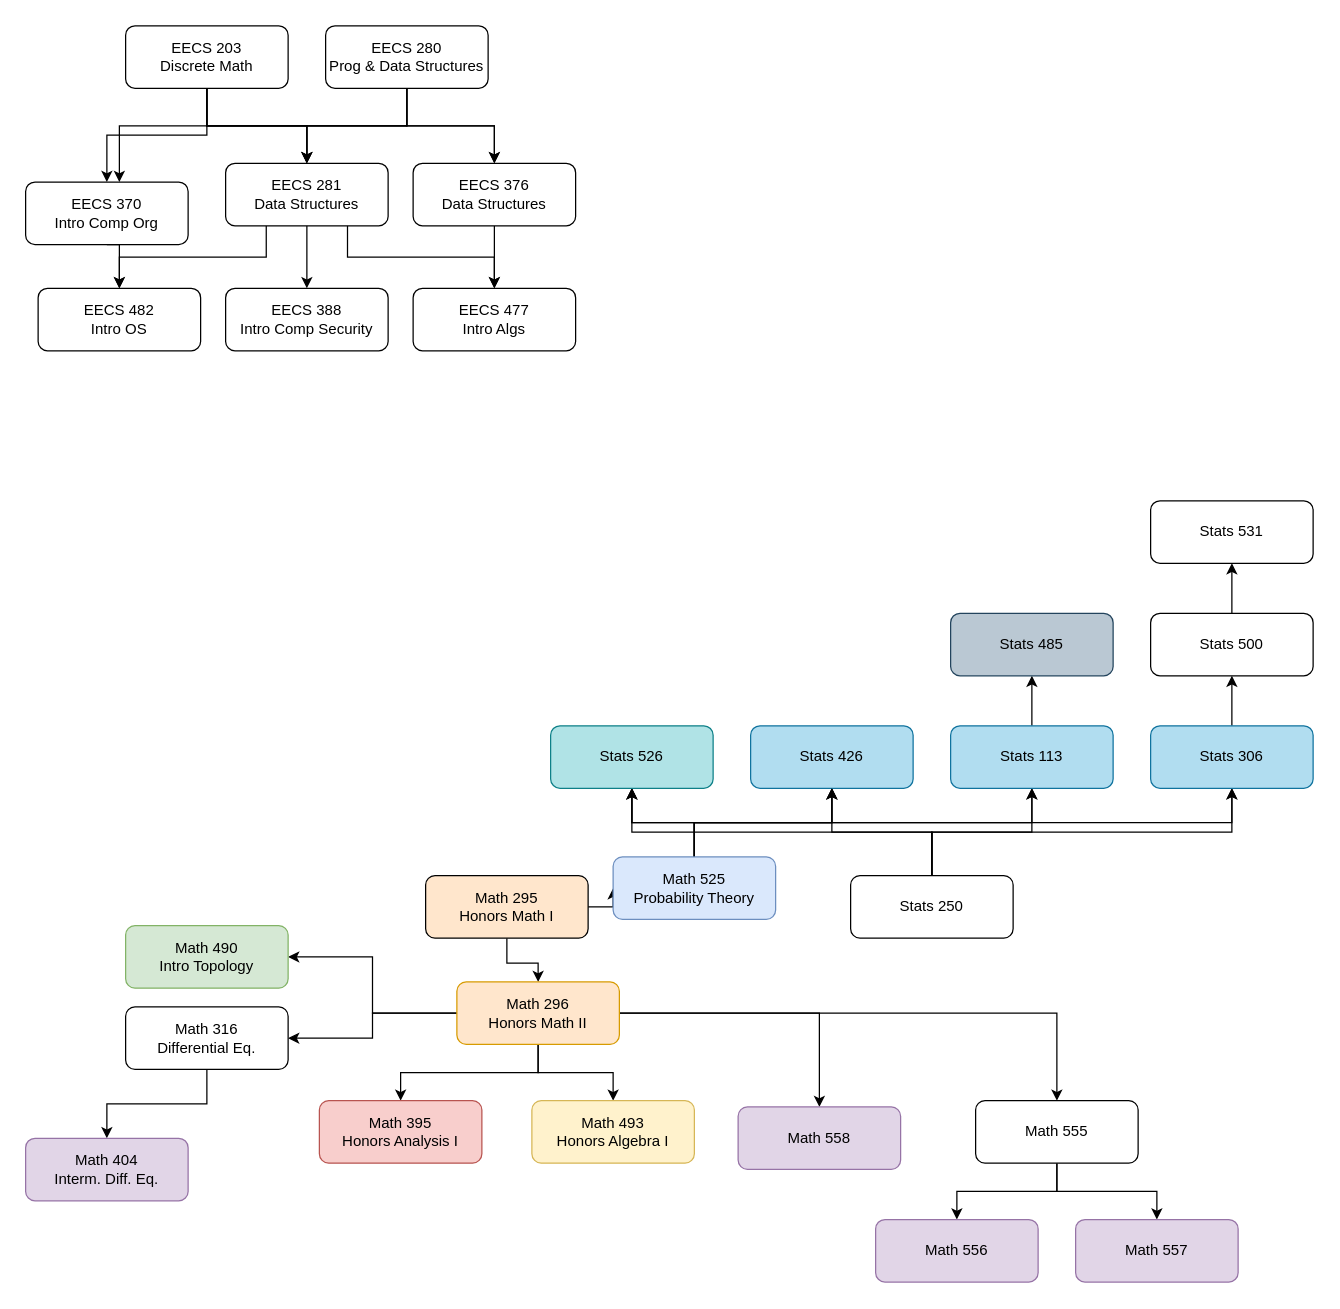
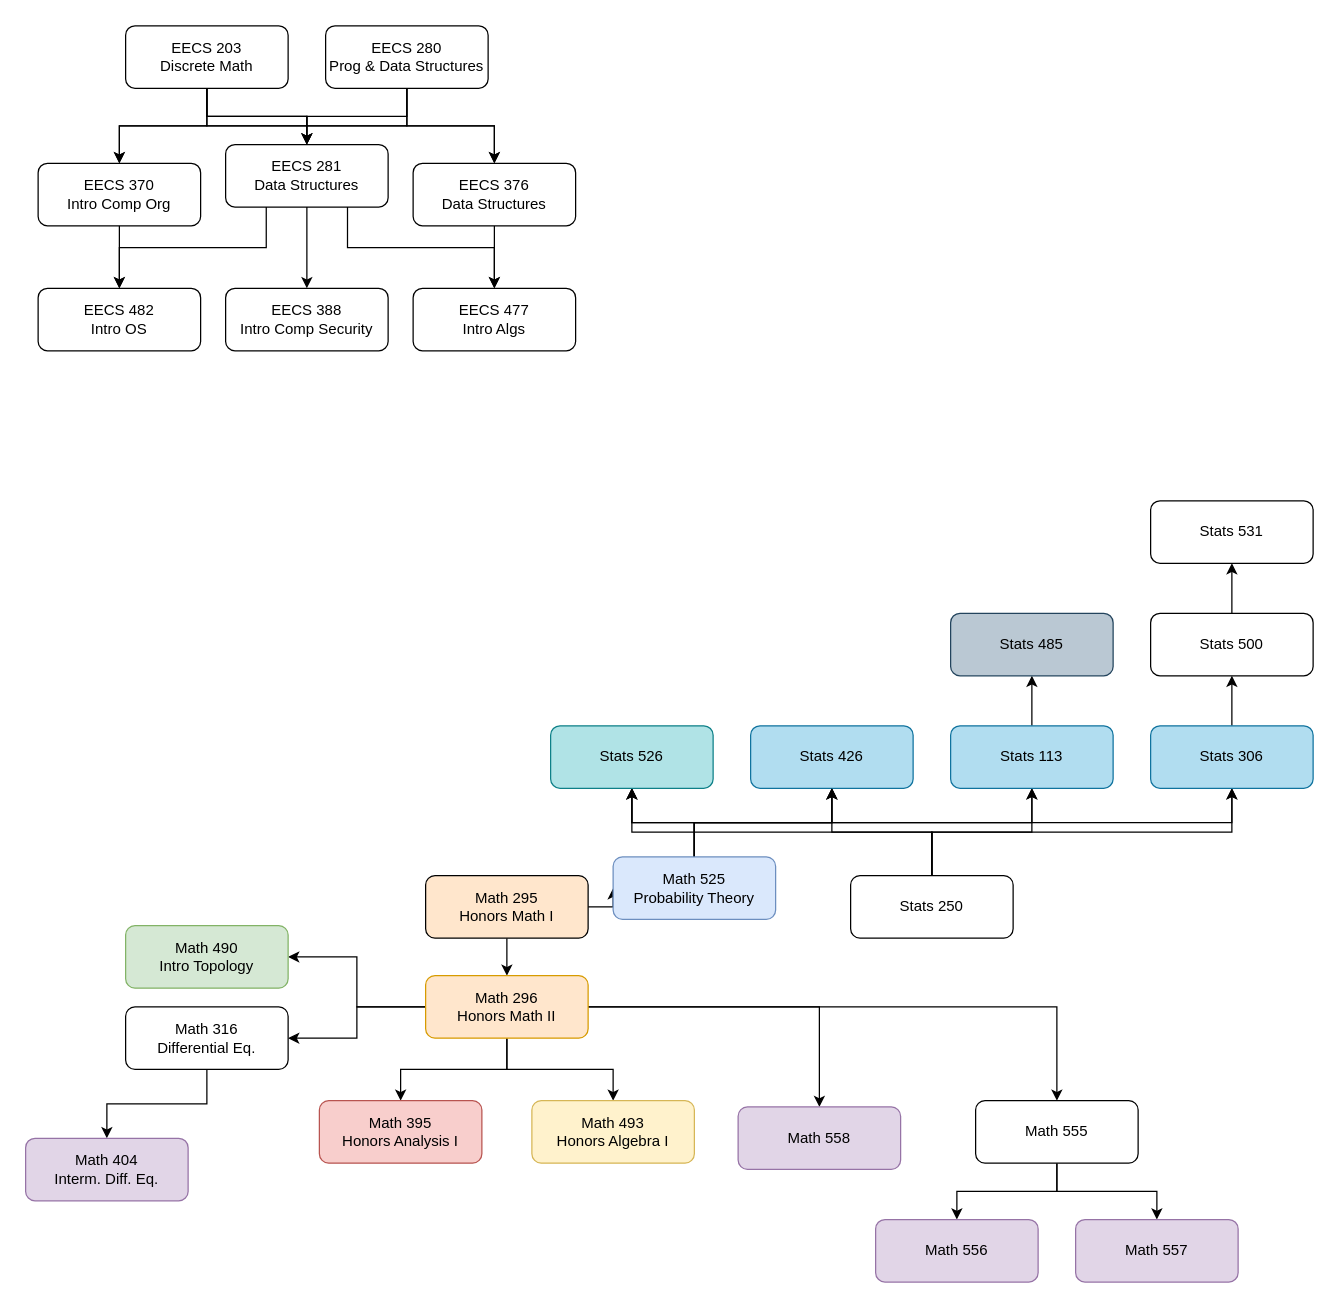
node "EECS 281 Data Structures": moved (307, 194) -> (307, 176)
node "EECS 370 Intro Comp Org": moved (107, 213) -> (119, 194)
node "Math 296 Honors Math II": moved (538, 1013) -> (507, 1007)
